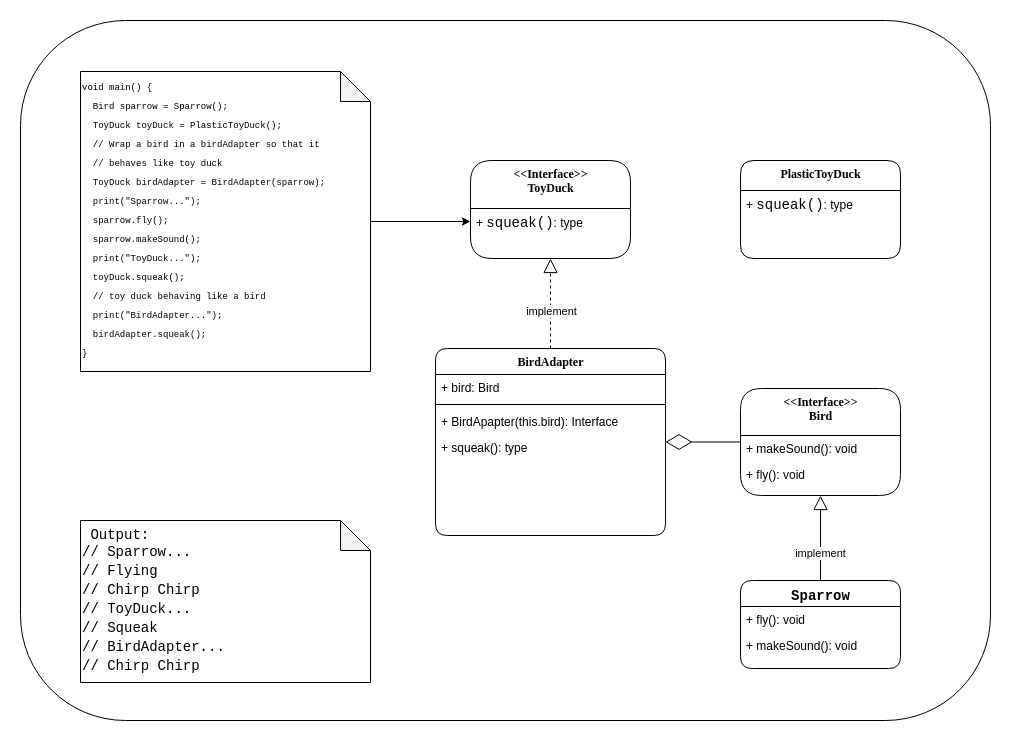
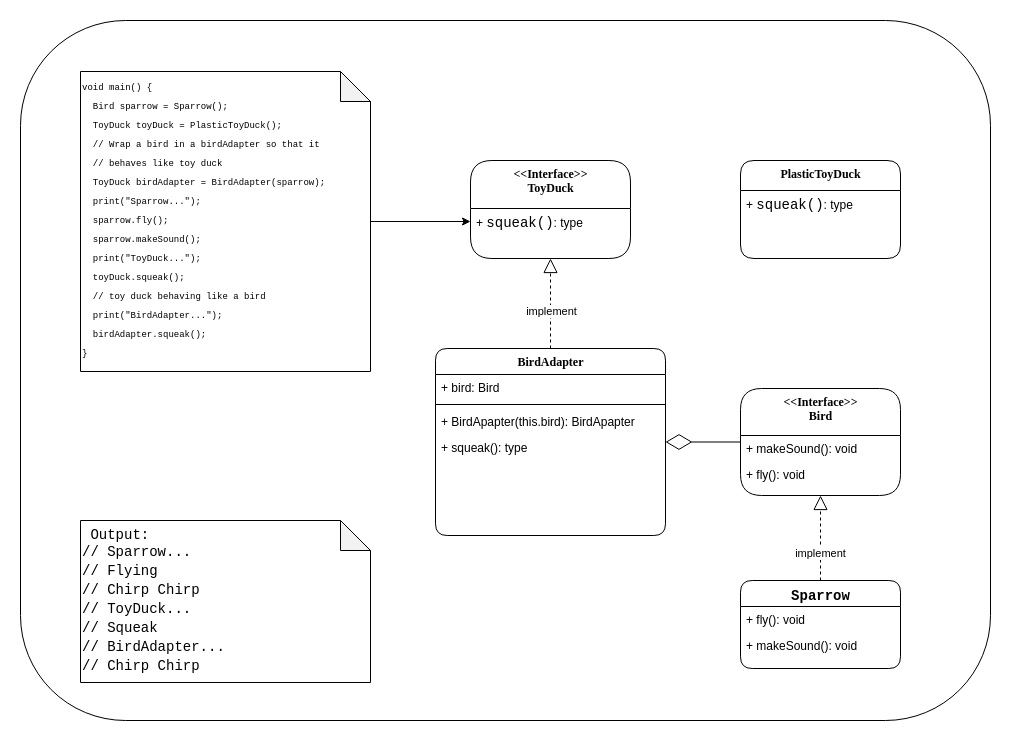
node "+ BirdApapter(this.bird): Interface": label "+ BirdApapter(this.bird): Interface" -> "+ BirdApapter(this.bird): BirdApapter"
edge "Sparrow" -> "<<Interface>> Bird": style solid -> dashed
